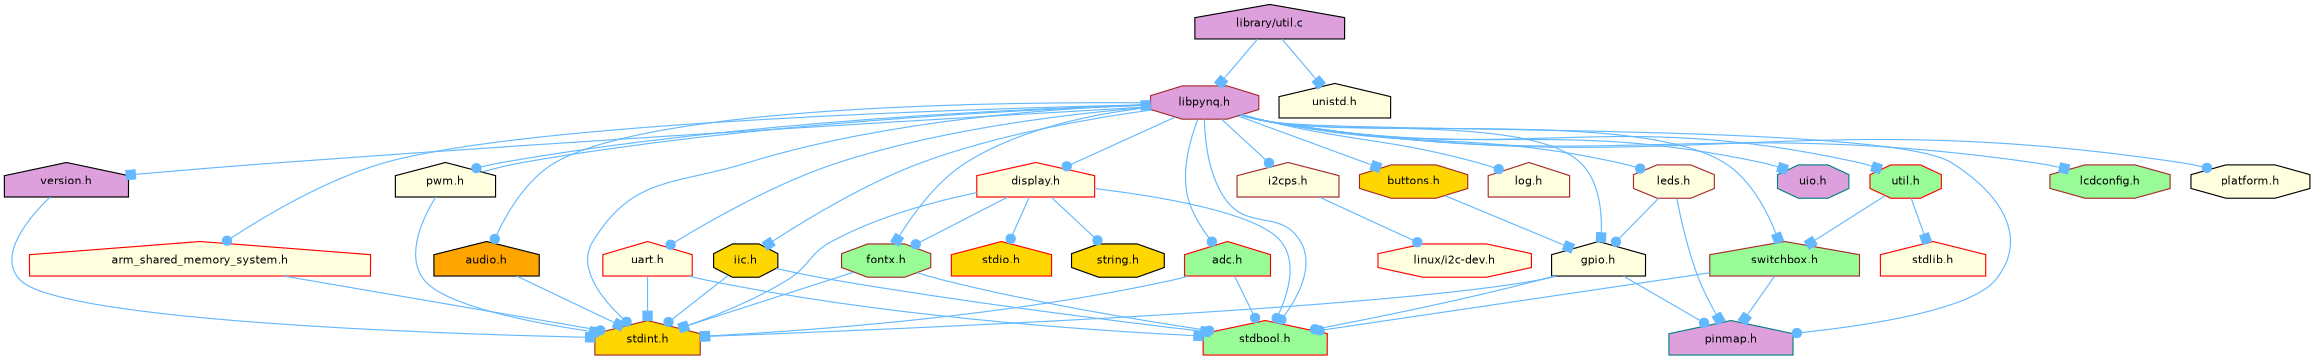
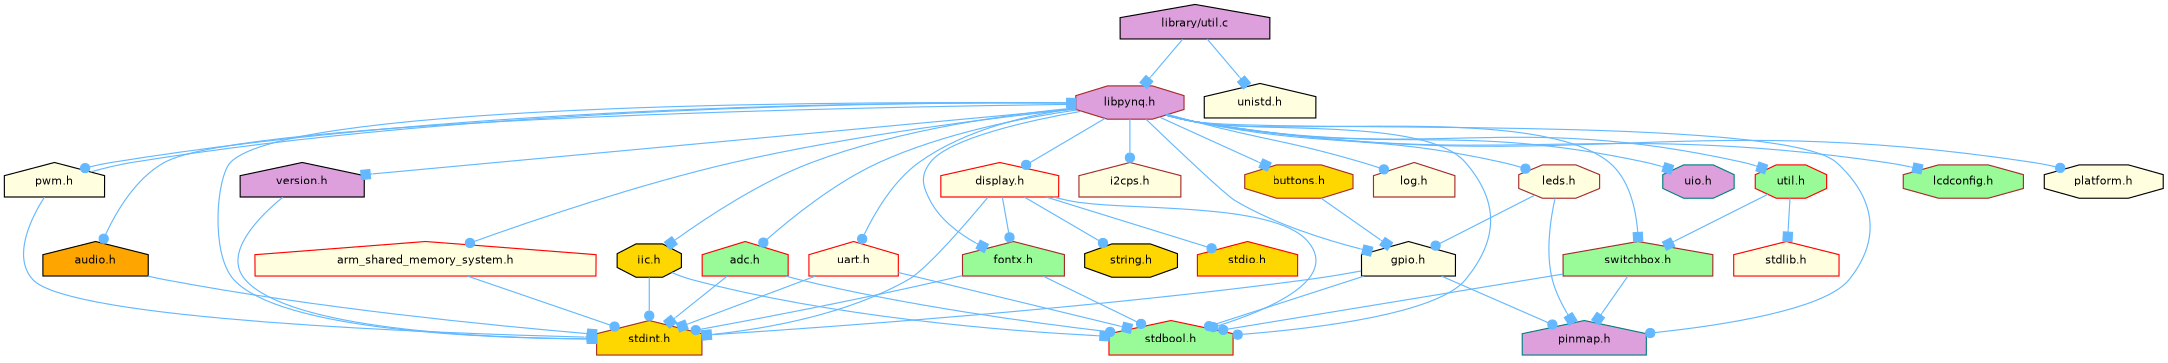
node "fontx.h": shape octagon -> house
node "linux/i2c-dev.h": removed
